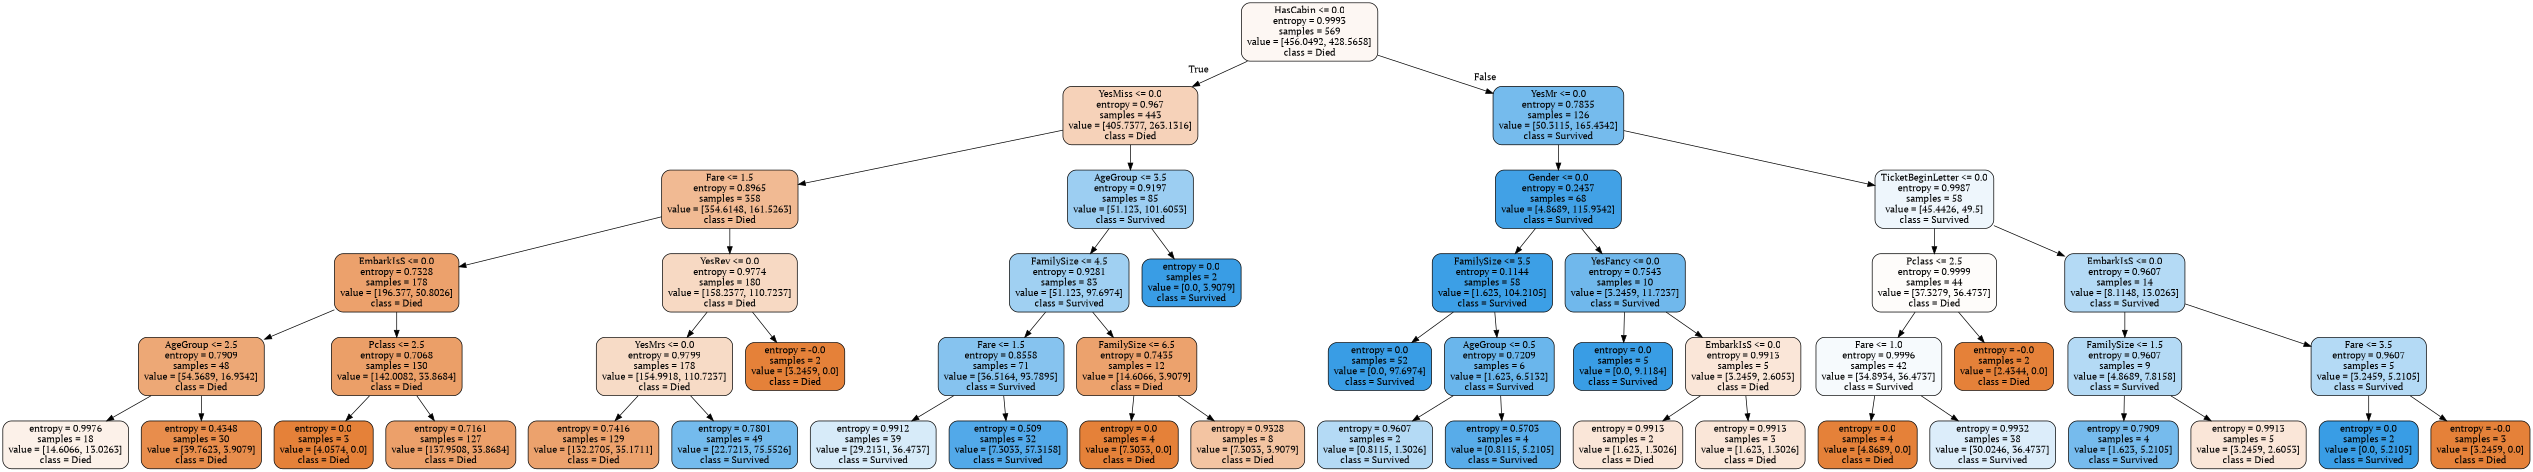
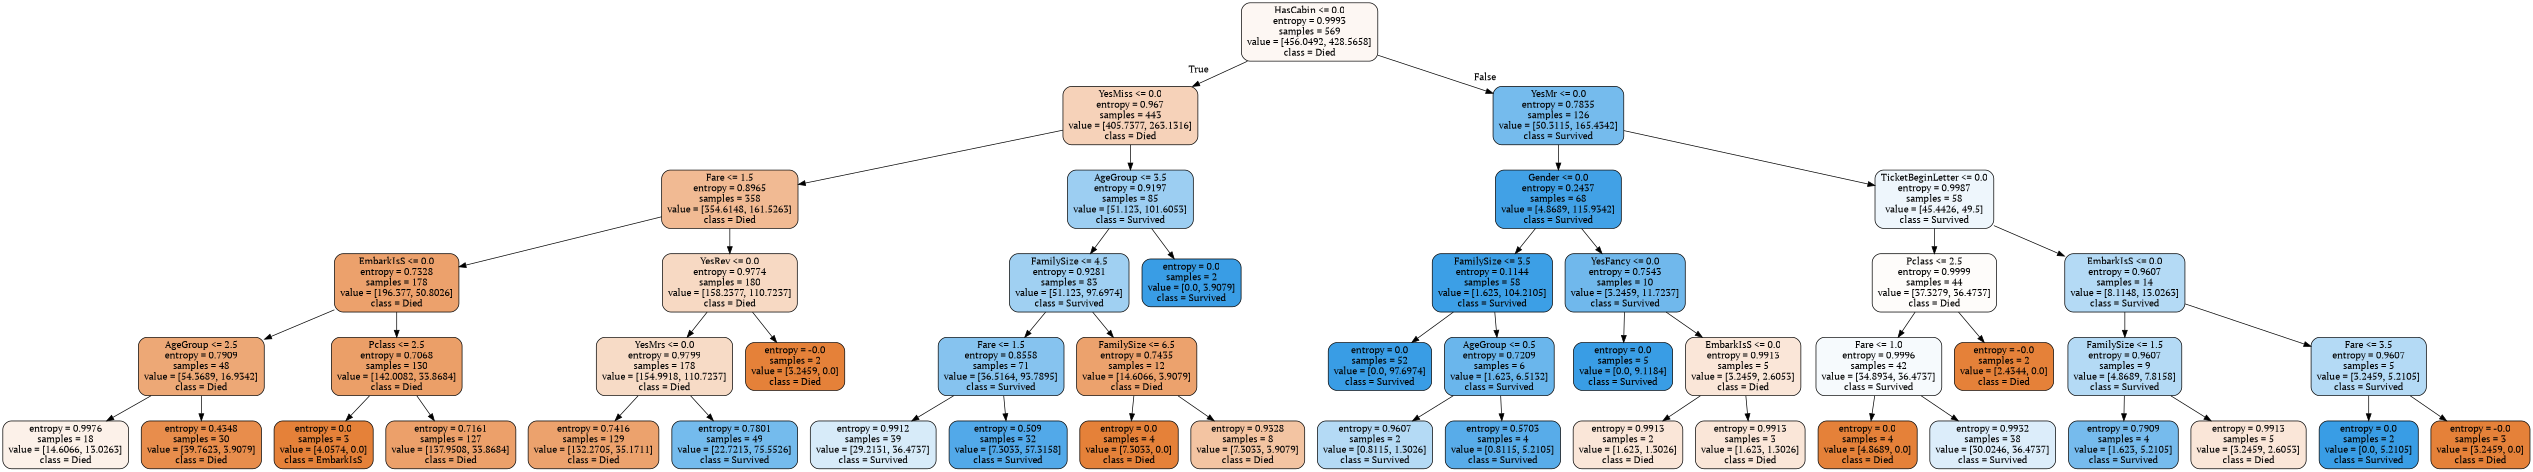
node "entropy = 0.0 samples = 3 value = [4.0574, 0.0] class = Died": label "entropy = 0.0 samples = 3 value = [4.0574, 0.0] class = Died" -> "entropy = 0.0 samples = 3 value = [4.0574, 0.0] class = EmbarkIsS"
